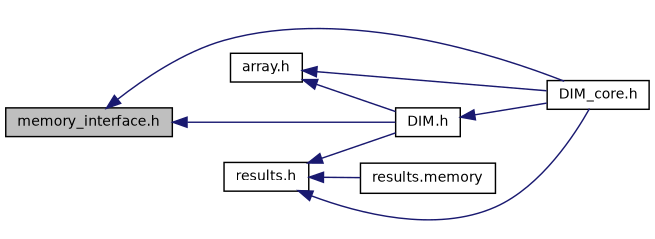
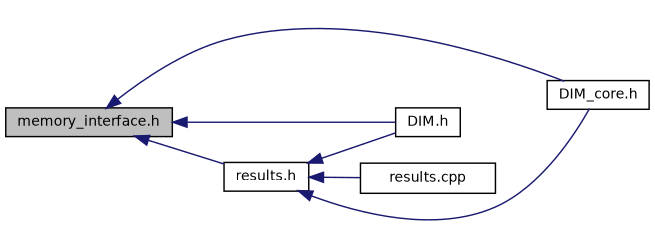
node "array.h": removed
edge "DIM_core.h" -> "DIM.h": removed
edge "results.h" -> "memory_interface.h": added
node "results.memory": label "results.memory" -> "results.cpp"
